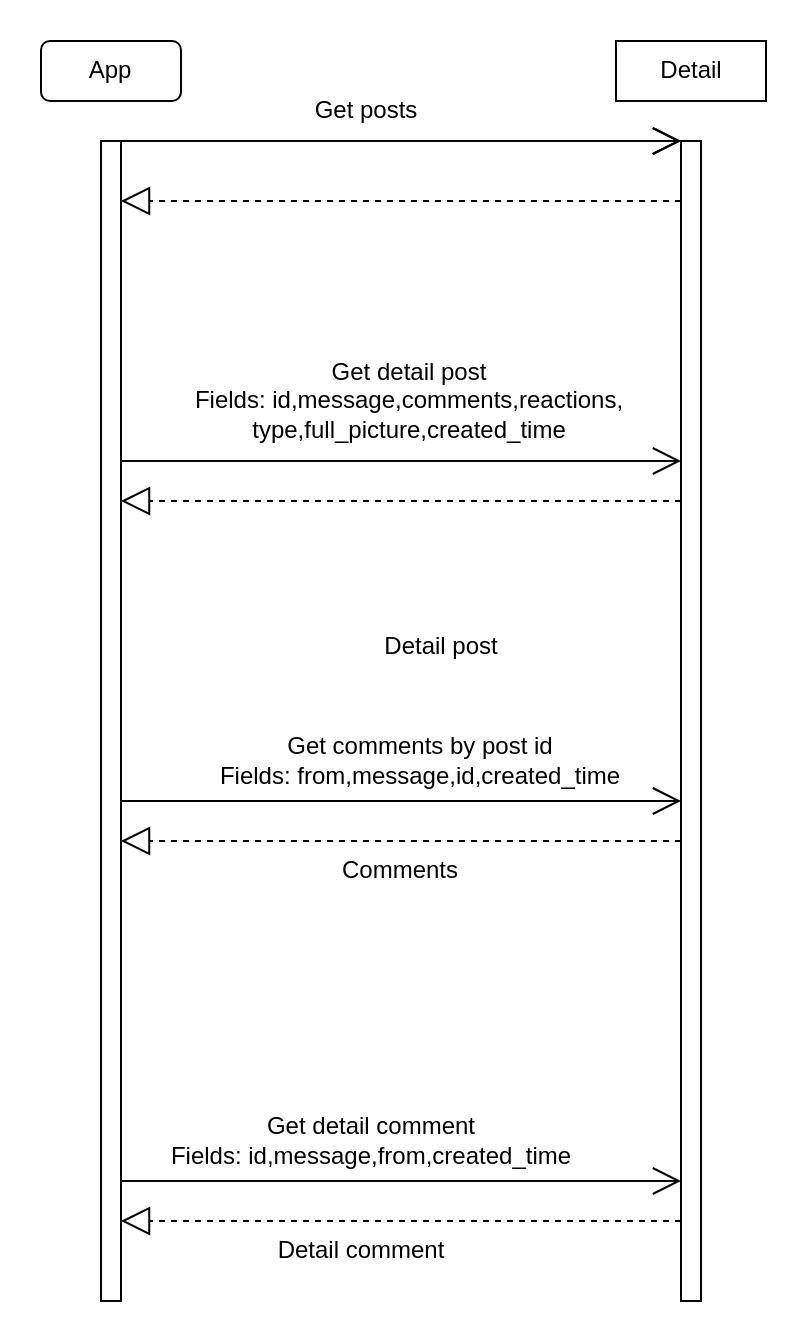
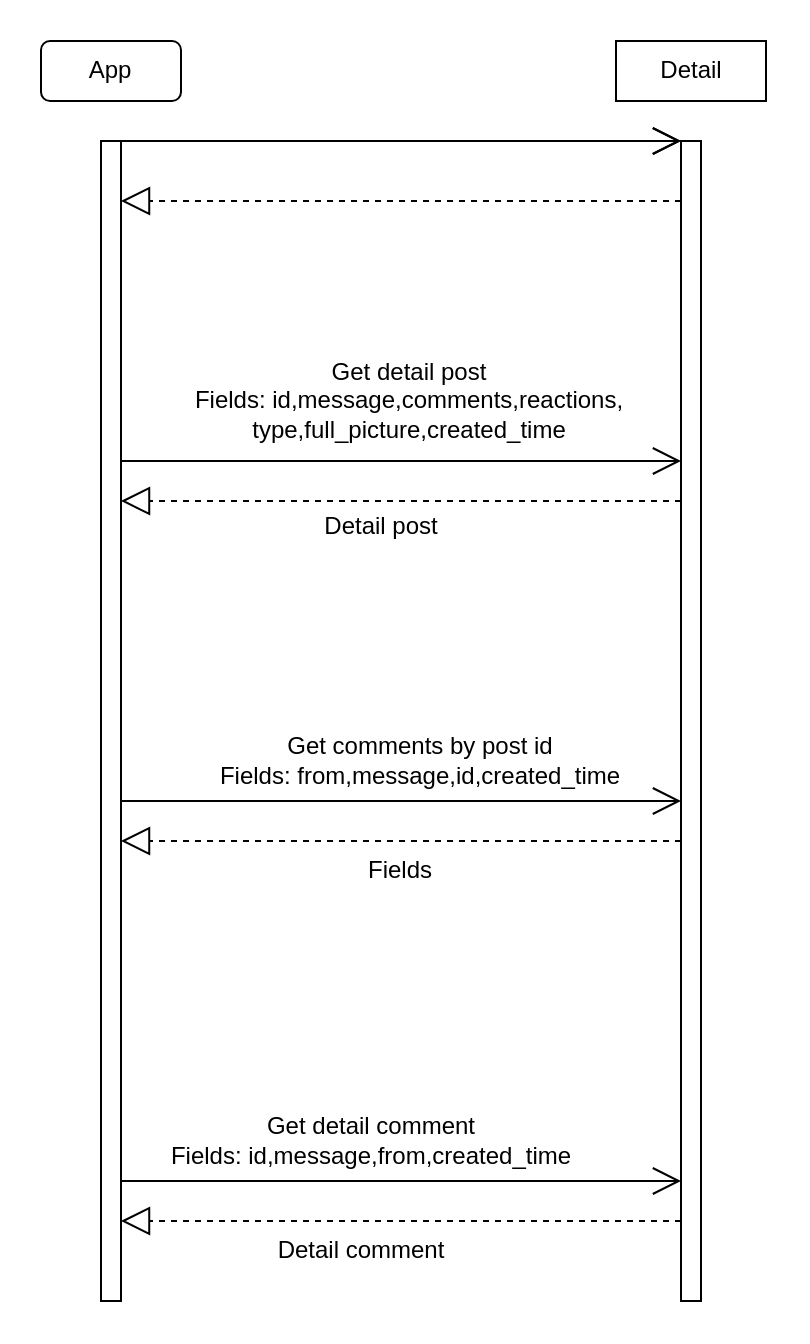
node "Get posts": removed
node "Detail post": moved (441, 647) -> (381, 527)
node "Comments": label "Comments" -> "Fields"
